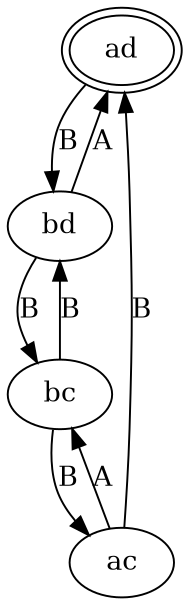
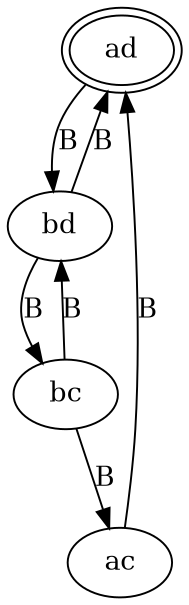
edge "bd" -> "ad": label "A" -> "B"
edge "ac" -> "bc": removed, label "A"
